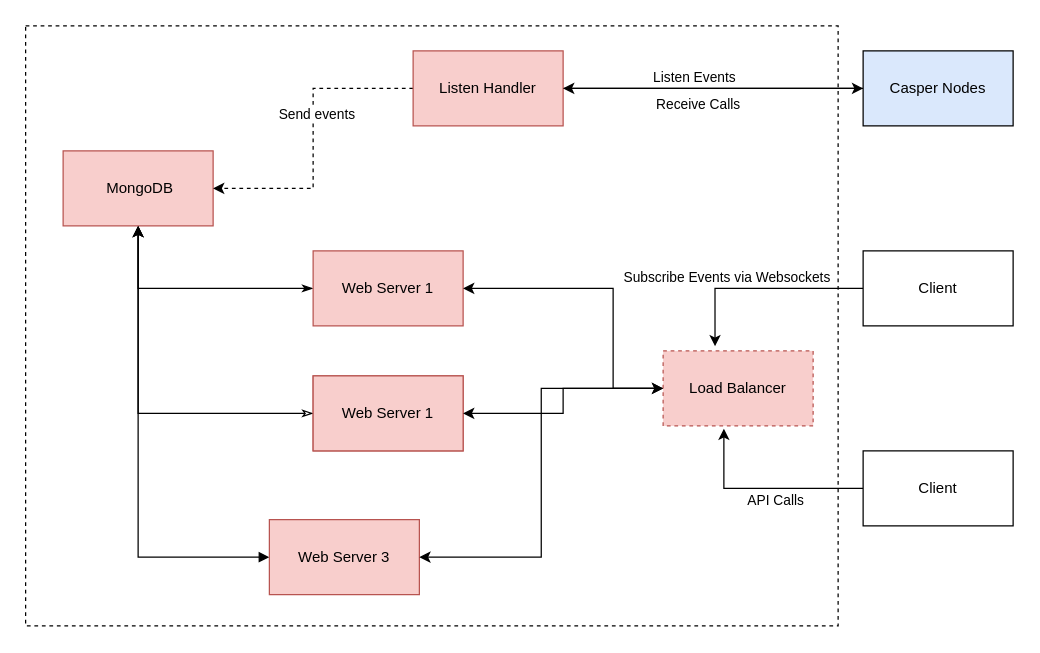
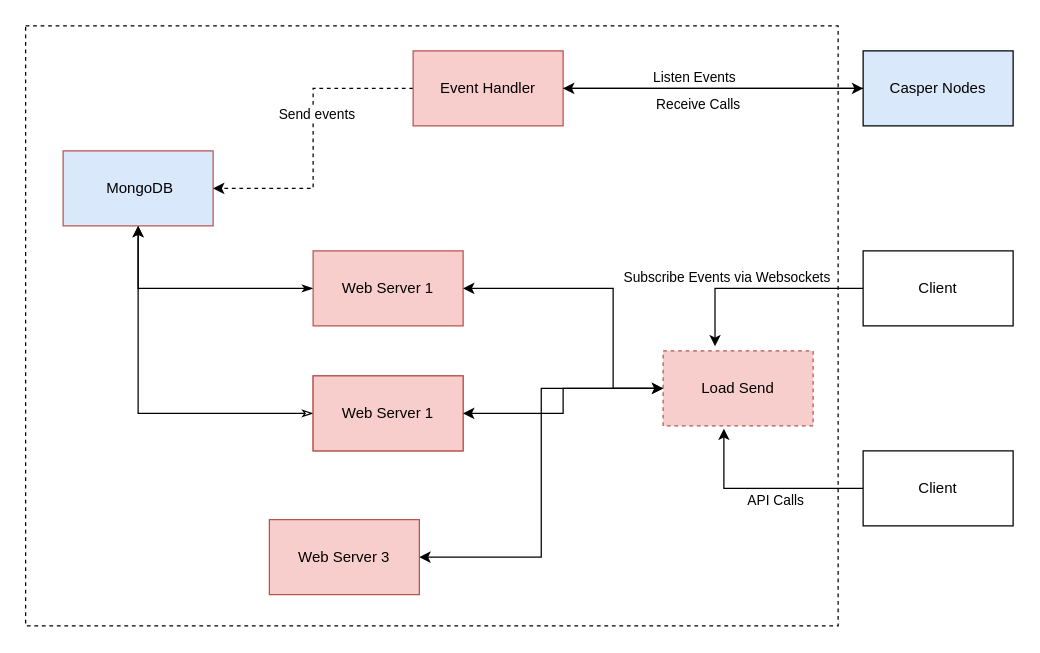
node "Listen Handler": label "Listen Handler" -> "Event Handler"
node "MongoDB": fillcolor #f8cecc -> #dae8fc
node "Load Balancer": label "Load Balancer" -> "Load Send"
edge "MongoDB" -- "Web Server 3": removed
